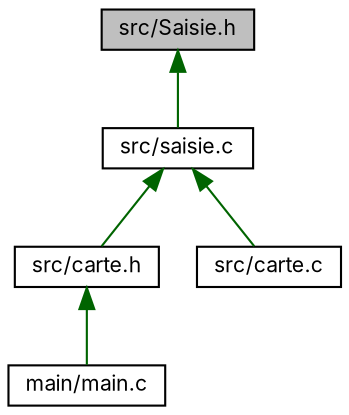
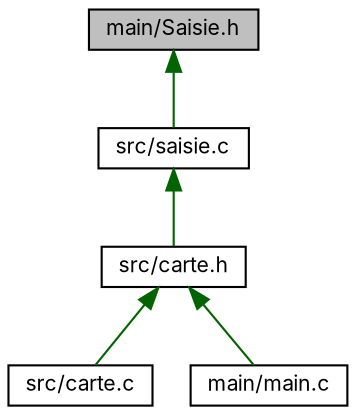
node "src/Saisie.h": label "src/Saisie.h" -> "main/Saisie.h"
edge "src/carte.c" -> "src/saisie.c": now "src/carte.c" -> "src/carte.h"
